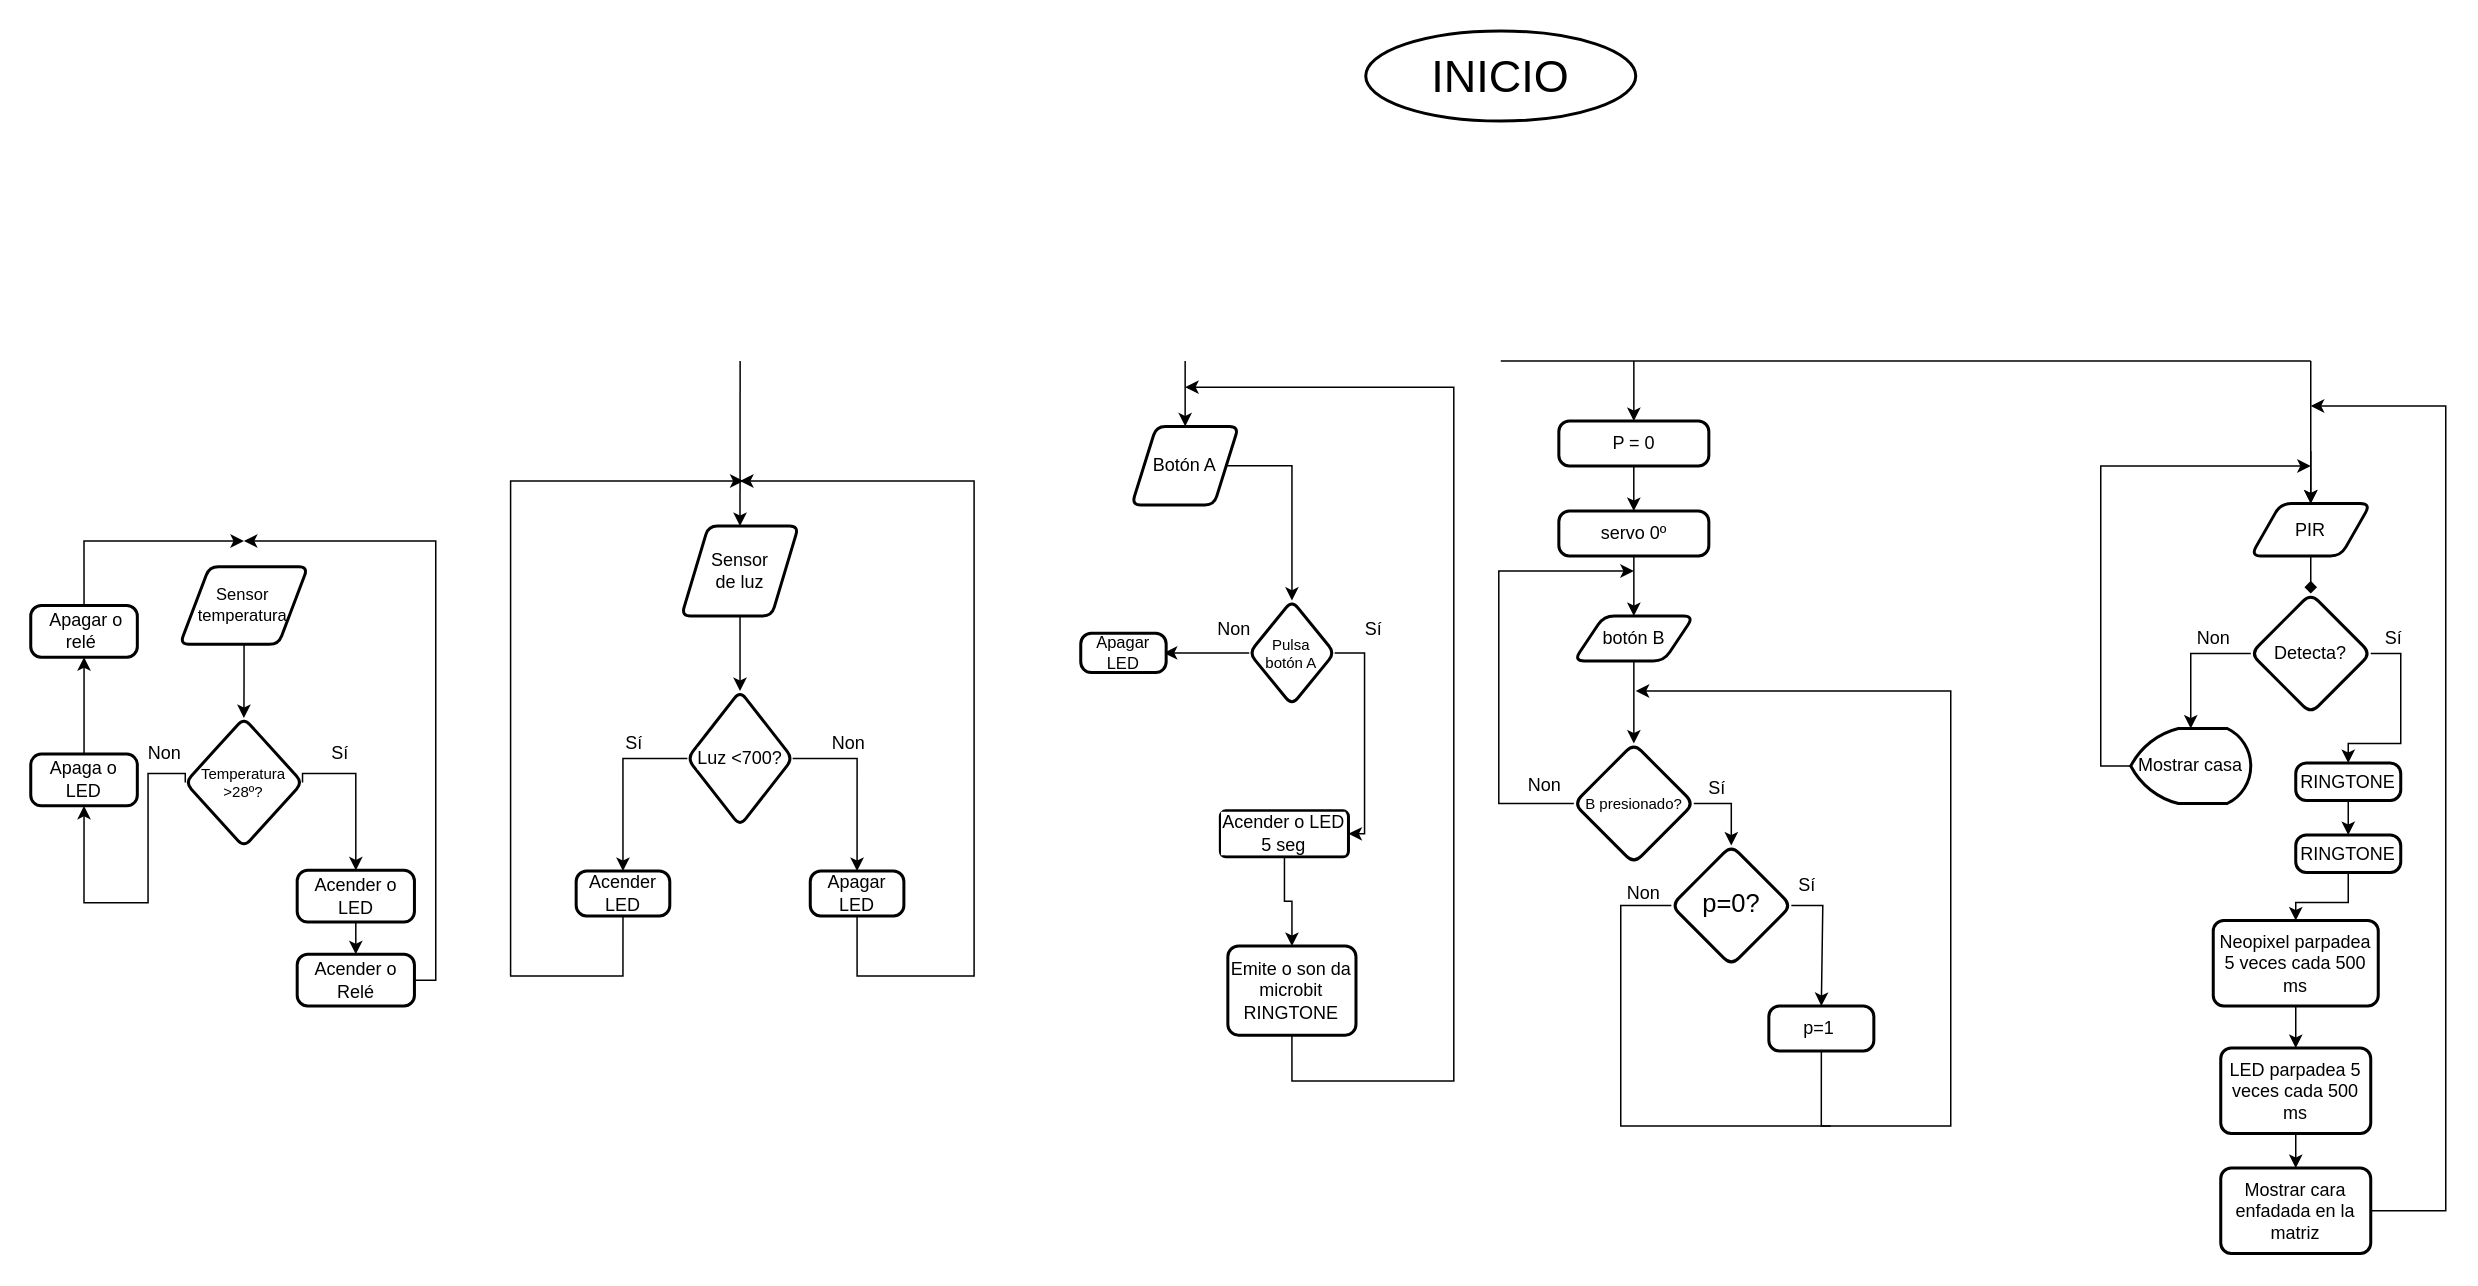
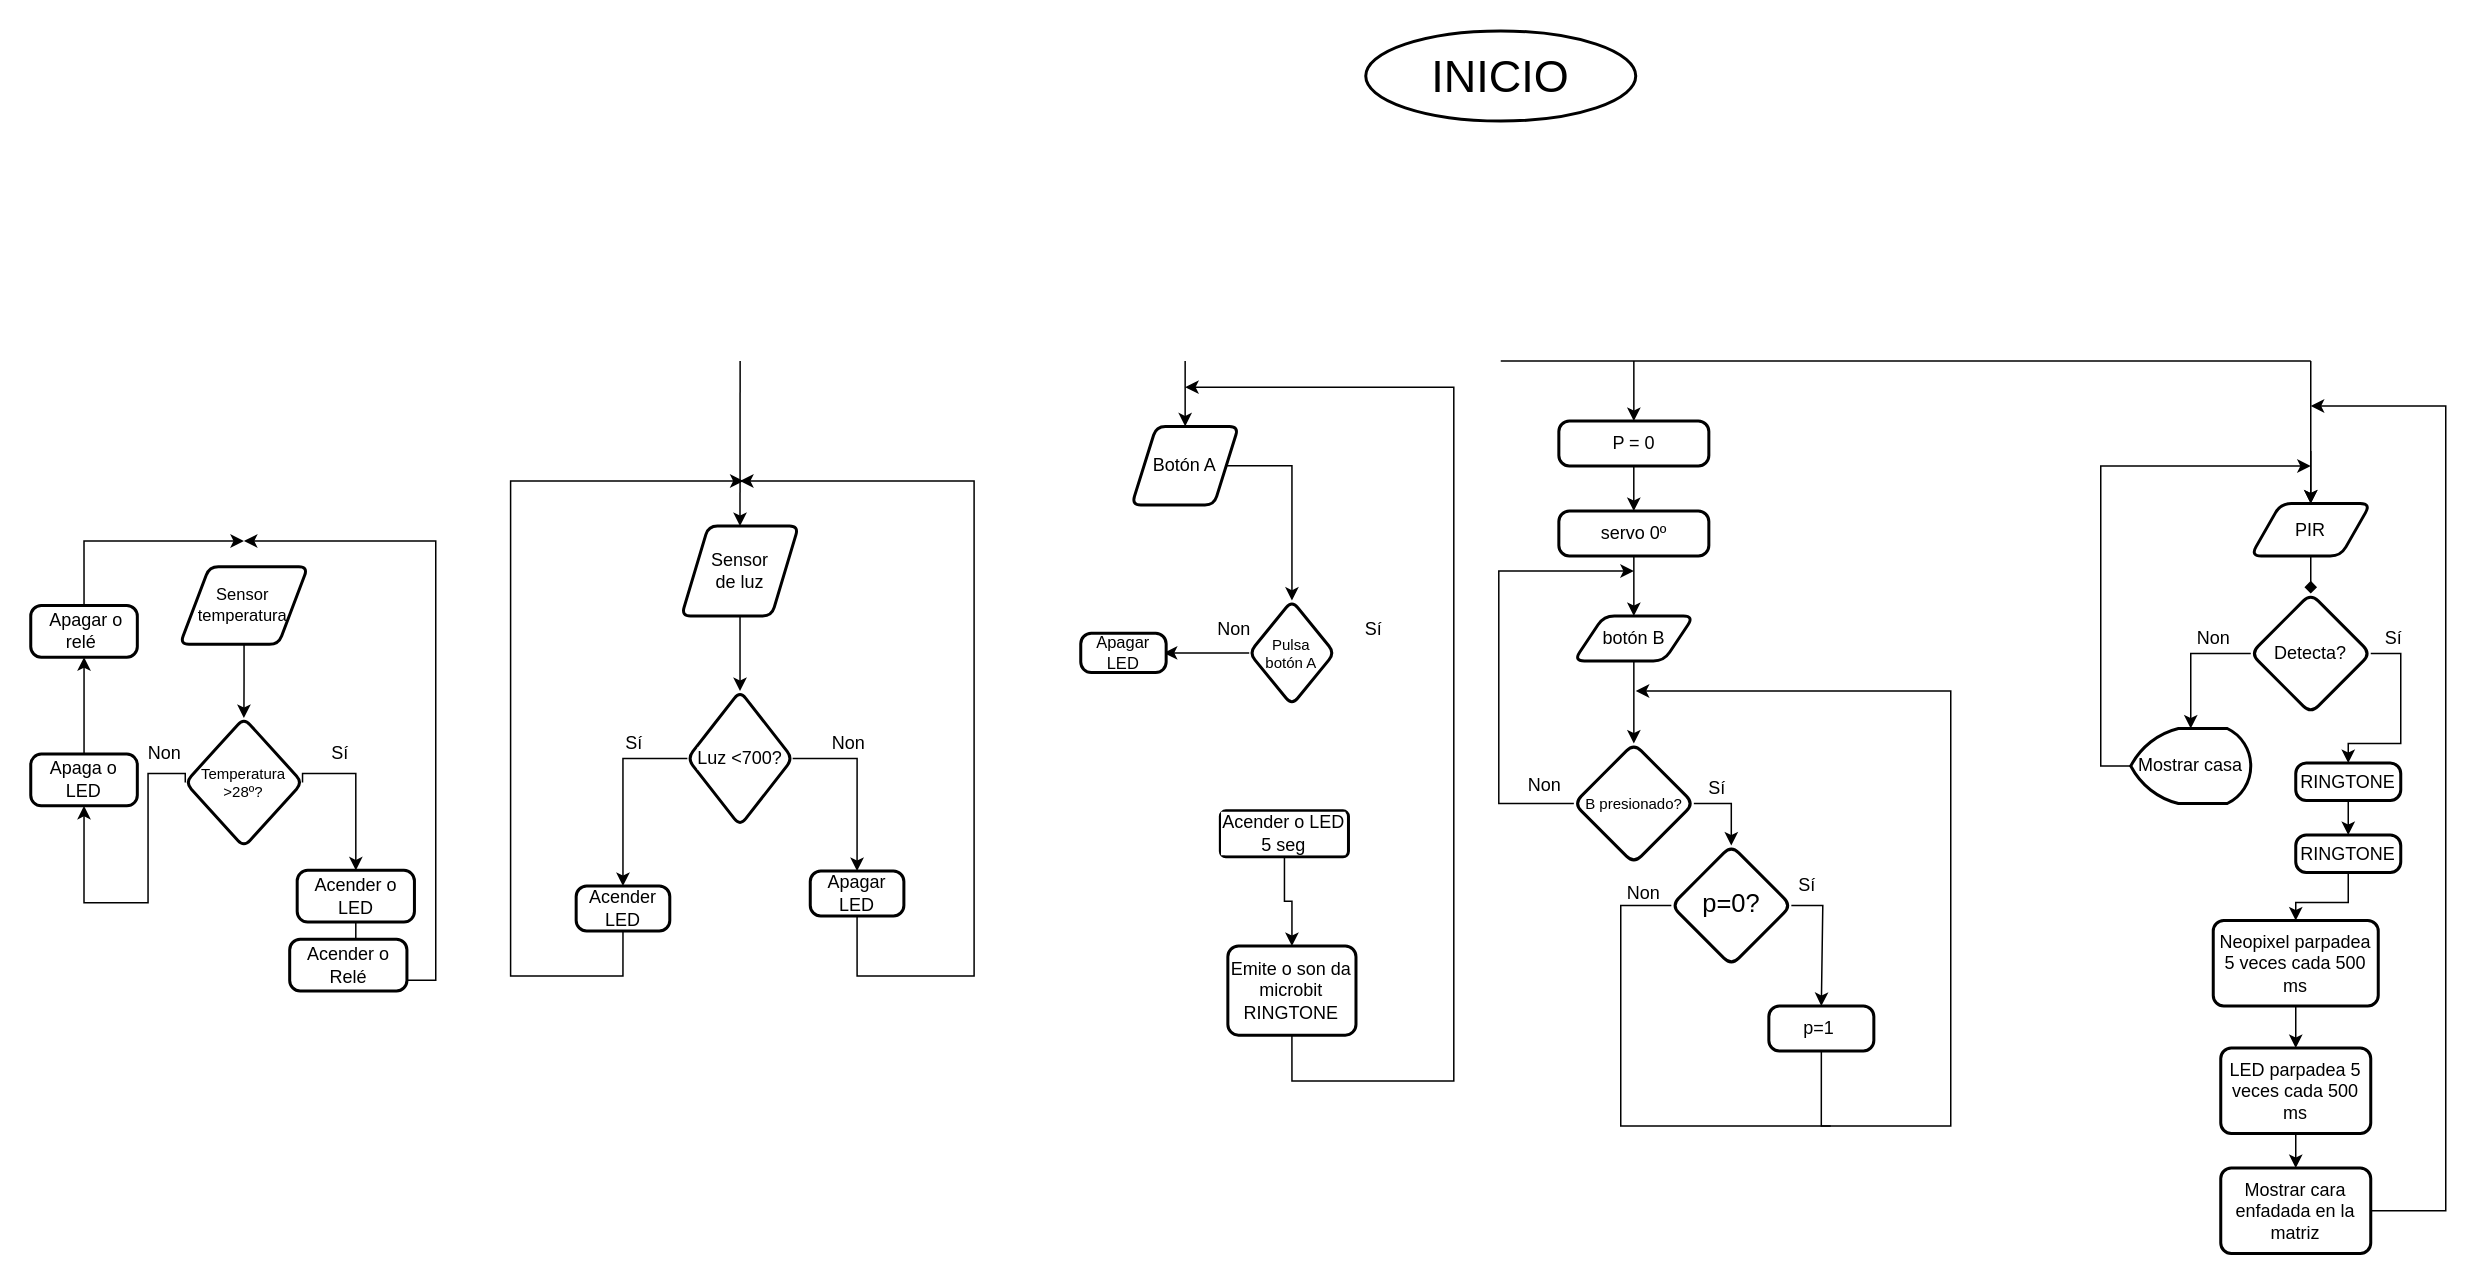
edge "Pulsa botón A" -> "Acender o LED 5 seg": removed
node "Acender LED": moved (623, 893) -> (623, 908)
node "Acender o Relé": moved (356, 980) -> (348, 965)
